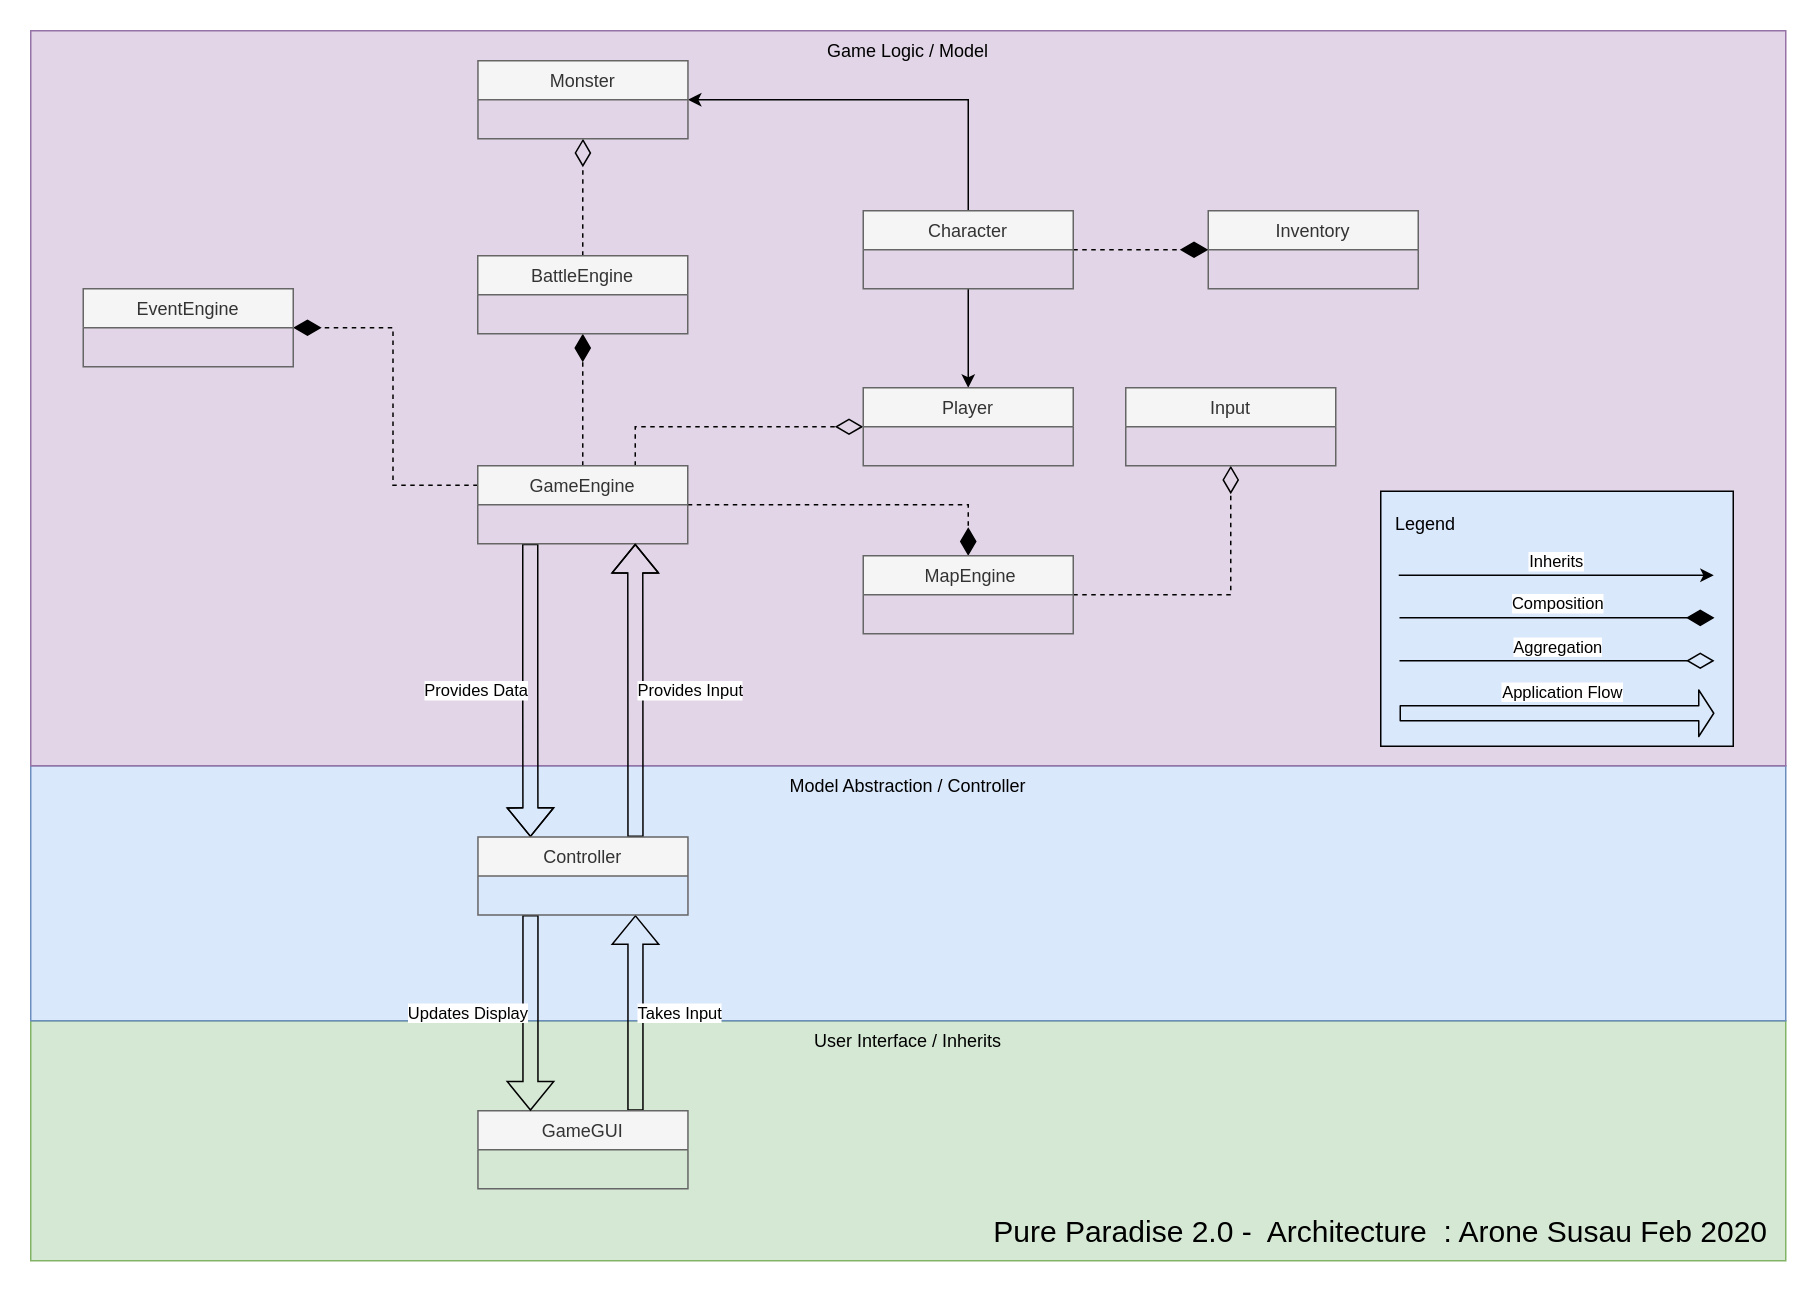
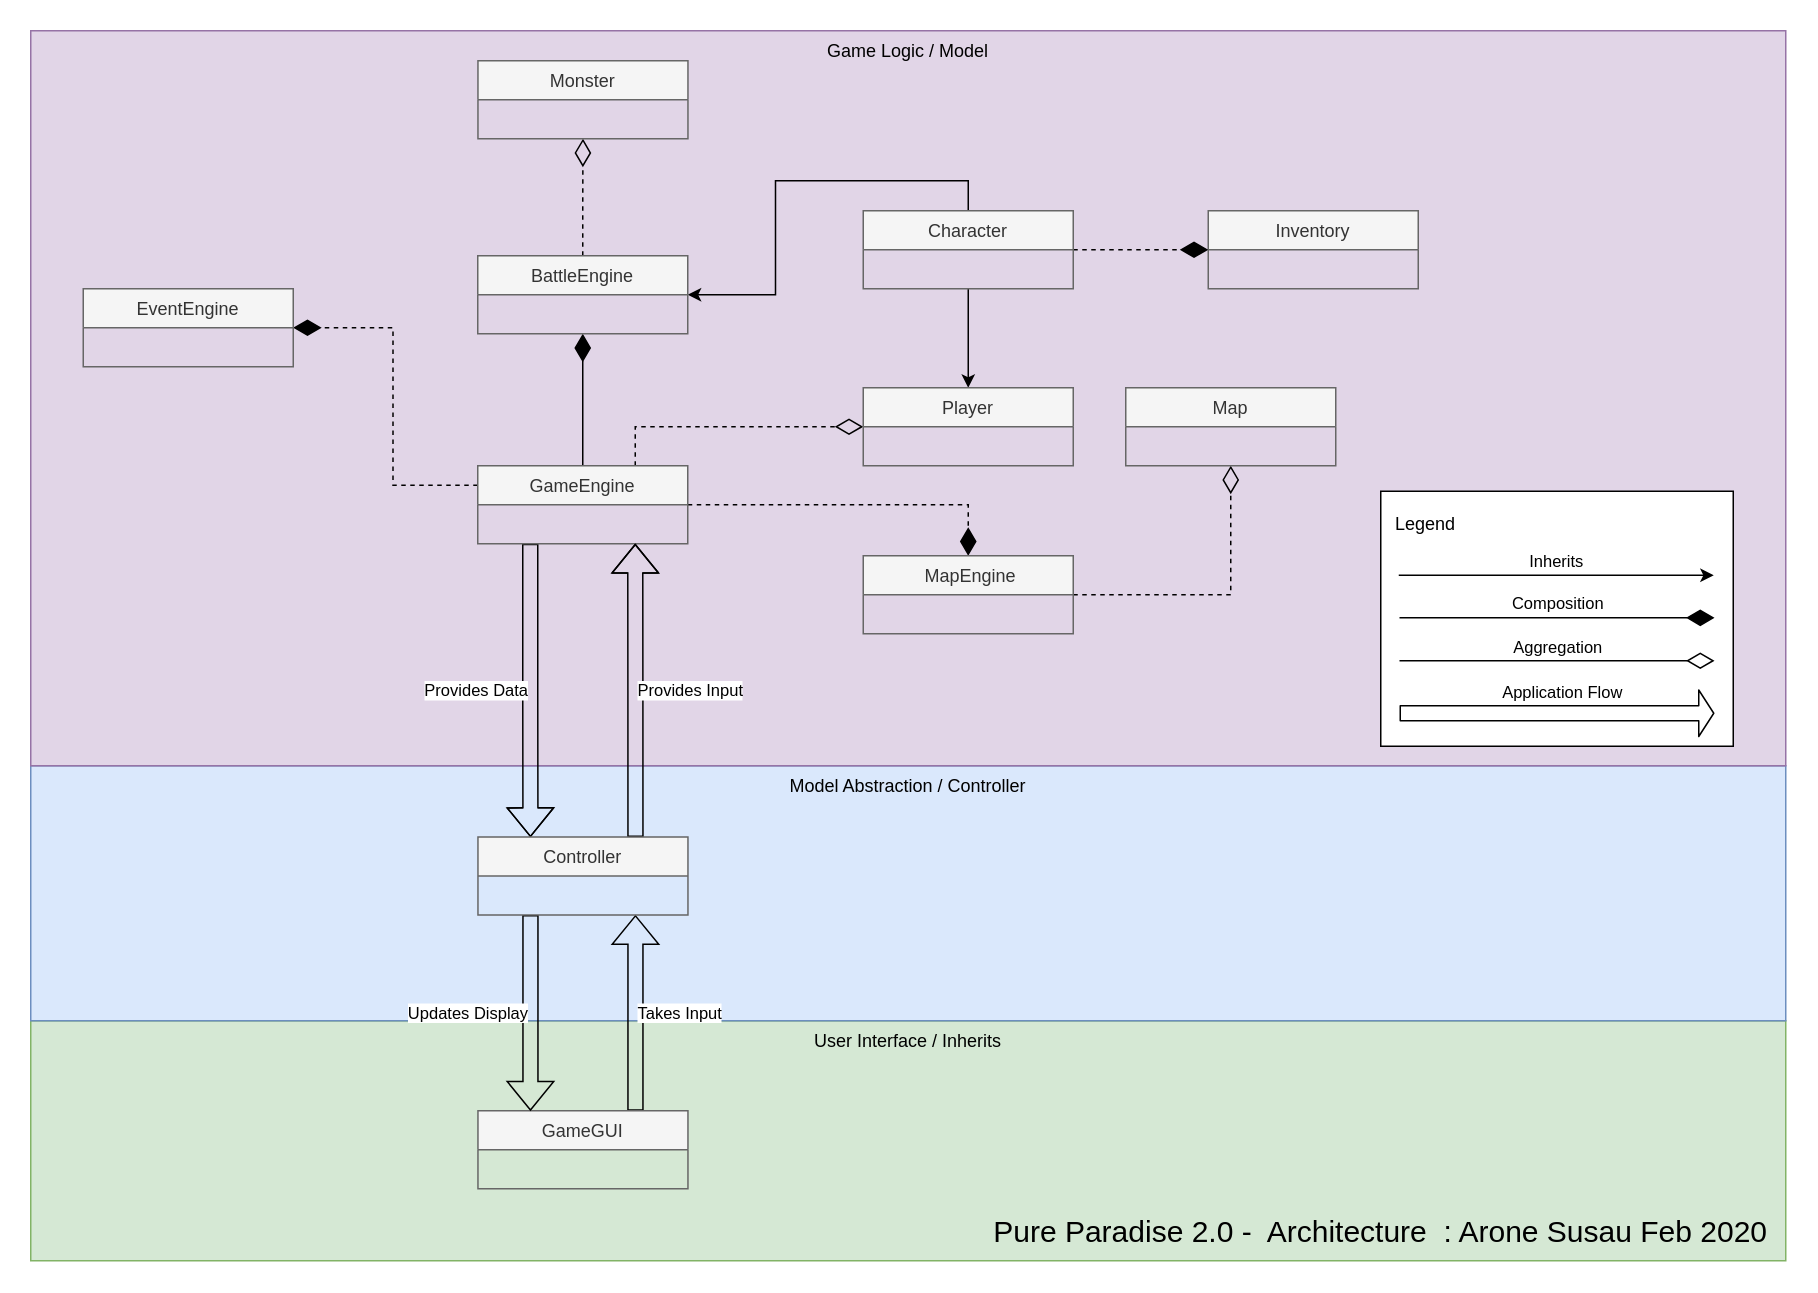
edge "Character" -> "Monster": now "Character" -> "BattleEngine"
node "Input": label "Input" -> "Map"
edge "GameEngine" -> "BattleEngine": style dashed -> solid
node "Legend": fillcolor #dae8fc -> #ffffff
